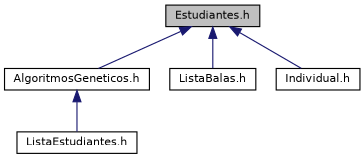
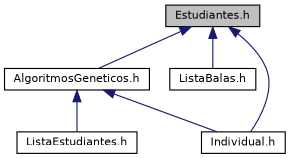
edge "Individual.h" -> "AlgoritmosGeneticos.h": added
